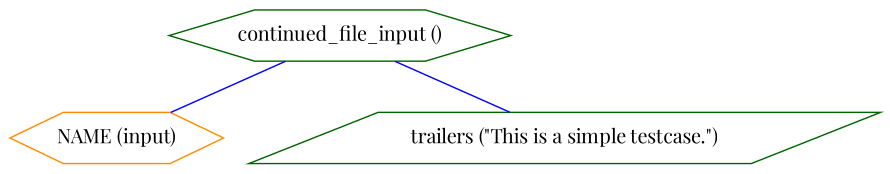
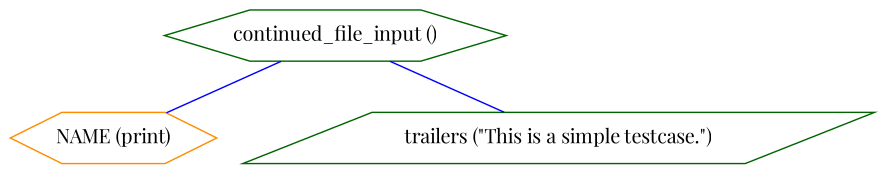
node "NAME (input)": label "NAME (input)" -> "NAME (print)"
